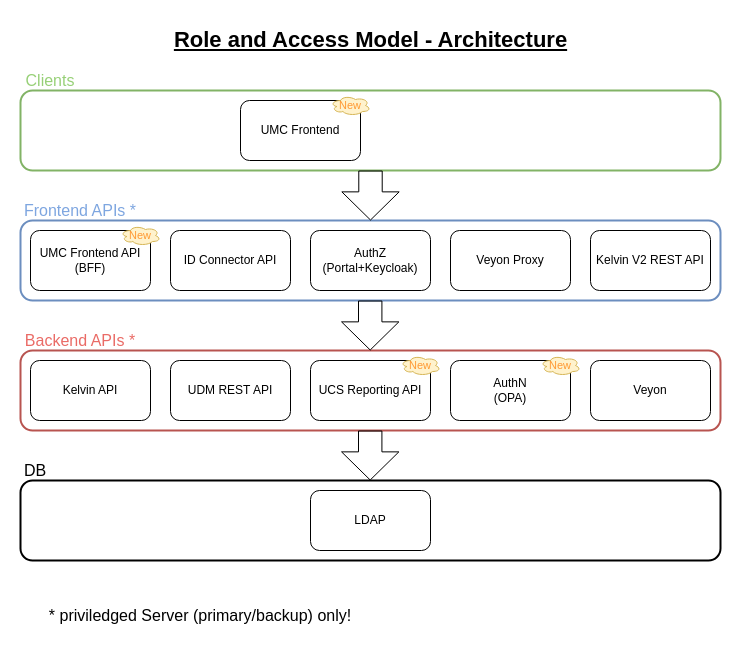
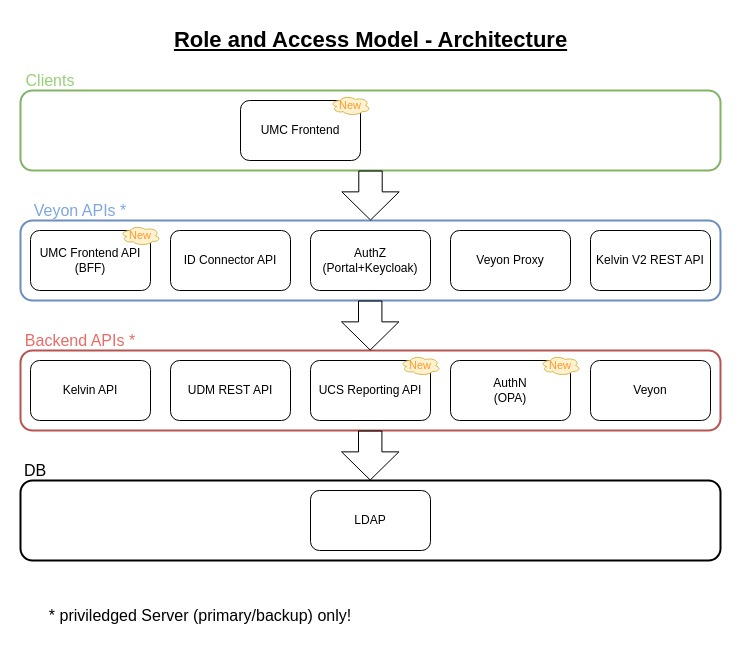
node "Frontend APIs *": label "Frontend APIs *" -> "Veyon APIs *"
